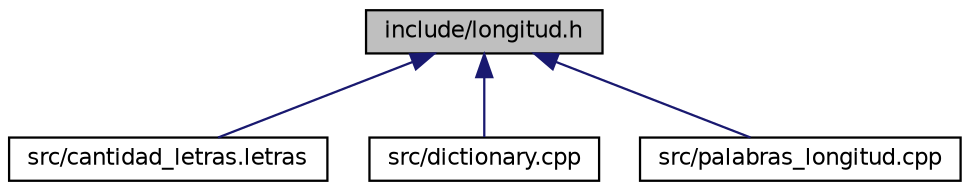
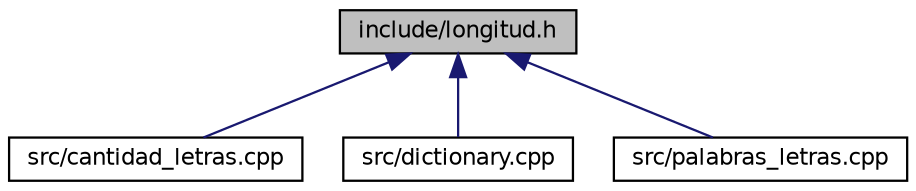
node "src/cantidad_letras.letras": label "src/cantidad_letras.letras" -> "src/cantidad_letras.cpp"
node "src/palabras_longitud.cpp": label "src/palabras_longitud.cpp" -> "src/palabras_letras.cpp"
